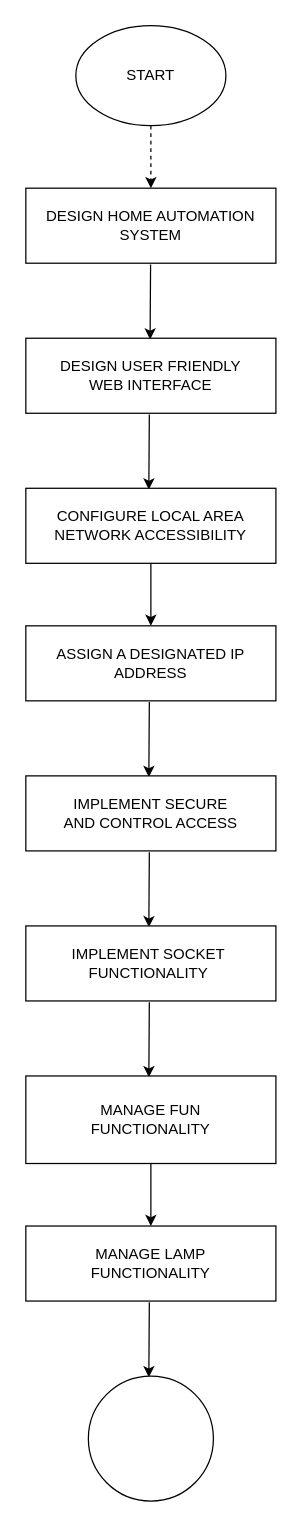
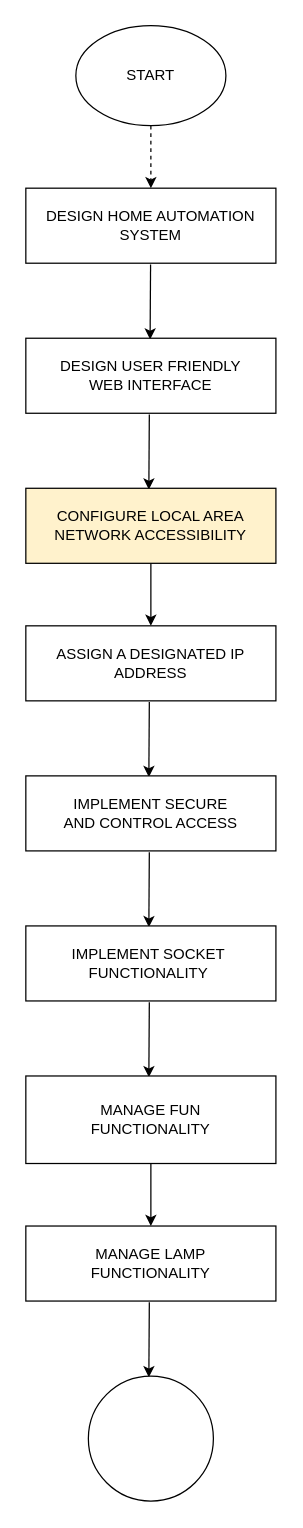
node "CONFIGURE LOCAL AREA NETWORK ACCESSIBILITY": fillcolor #ffffff -> #fff2cc
